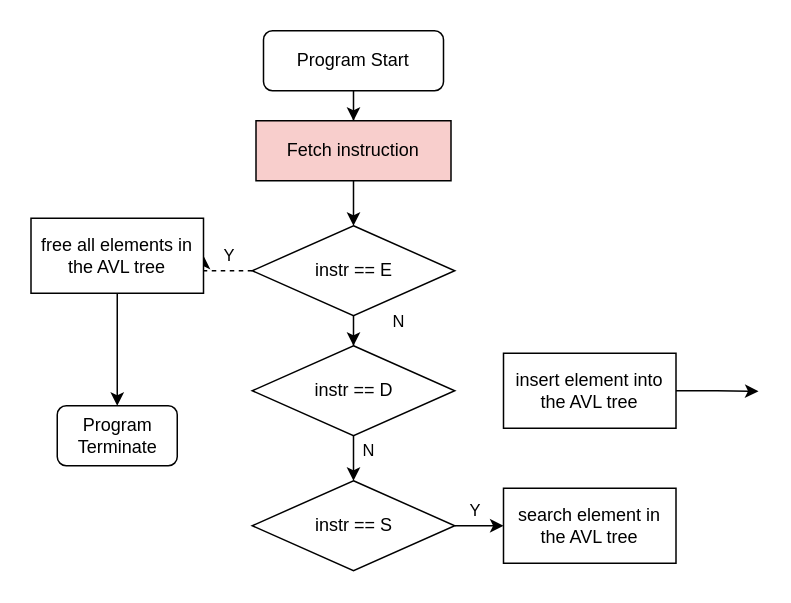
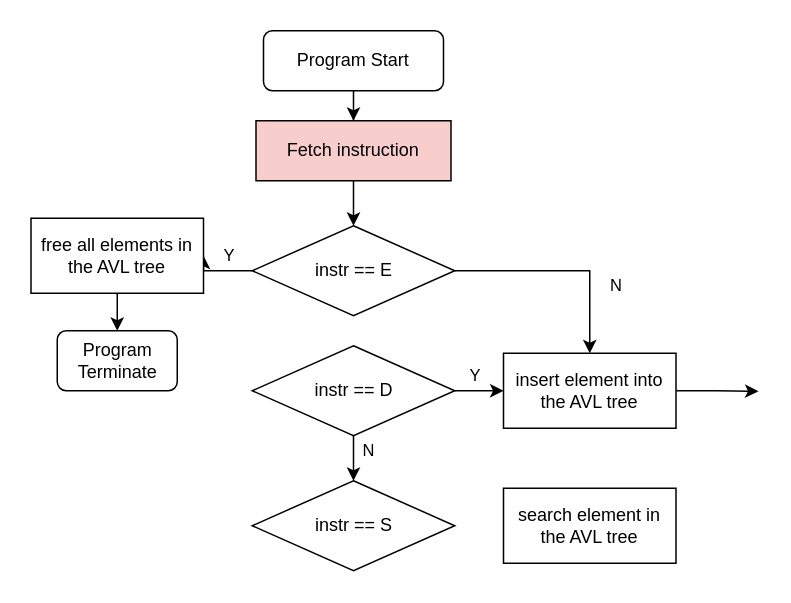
edge "instr == E" -> "free all elements in the AVL tree": style dashed -> solid
edge "instr == E" -> "instr == D": now "instr == E" -> "insert element into the AVL tree"
edge "instr == D" -> "insert element into the AVL tree": added, label "Y"
node "Program Terminate": moved (117, 436) -> (117, 361)
edge "instr == S" -> "search element in the AVL tree": removed, label "Y"
